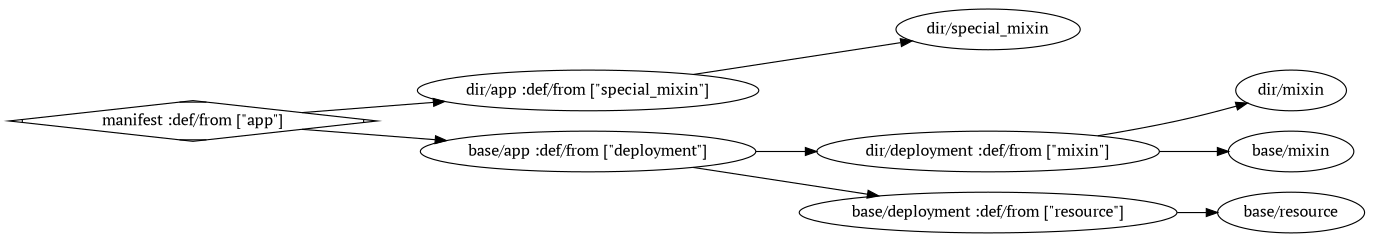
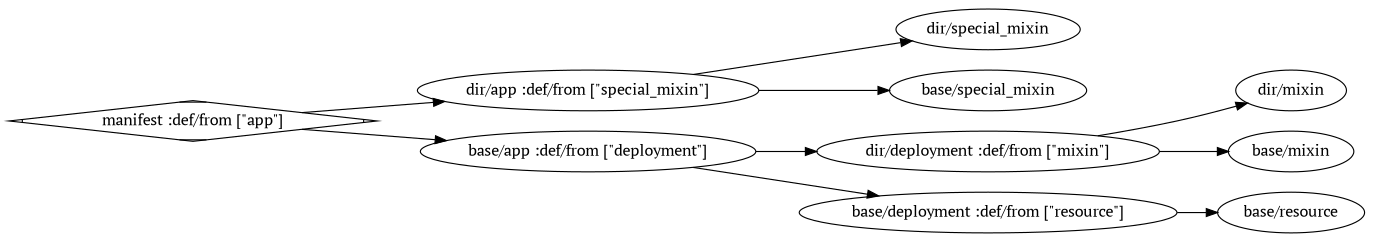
node "base/special_mixin": added
